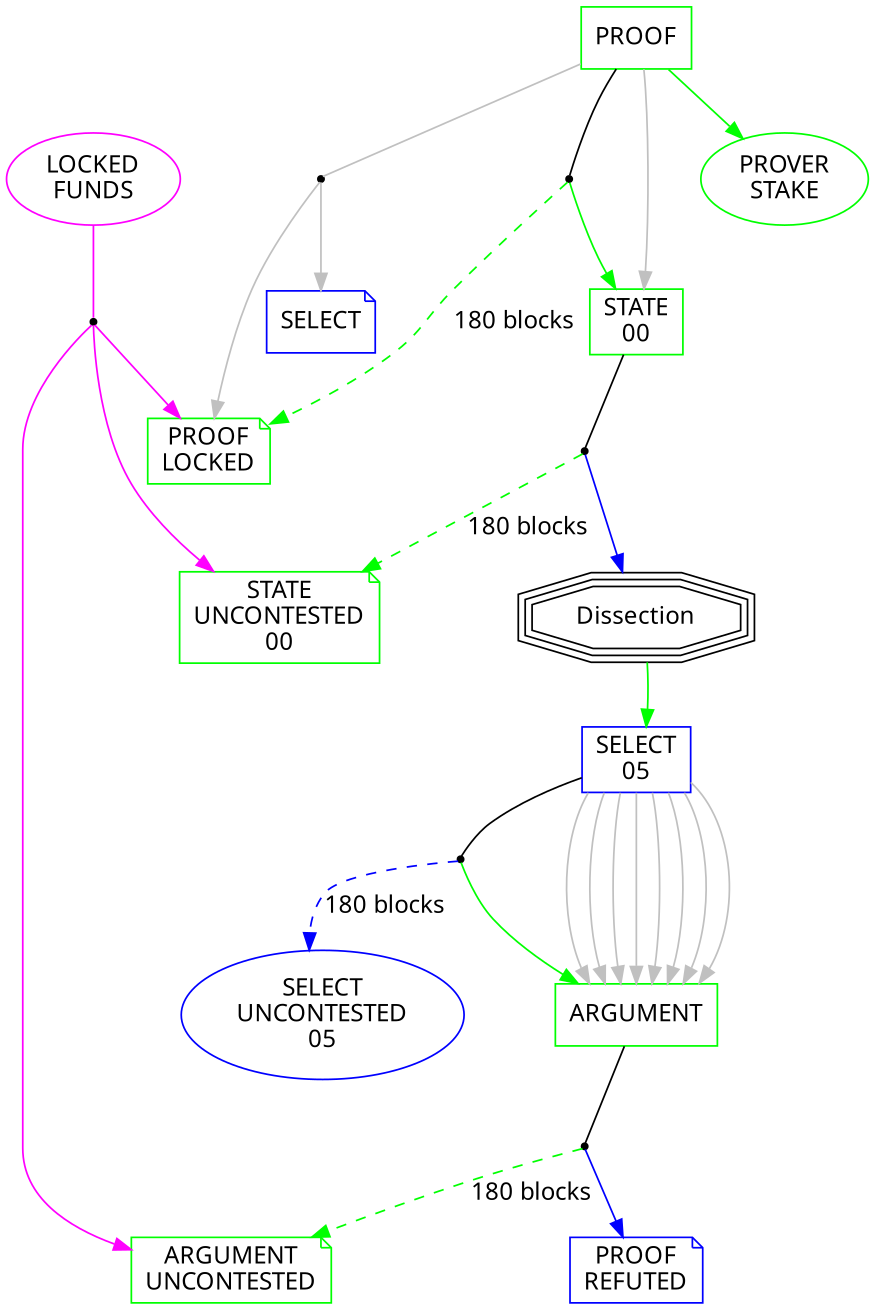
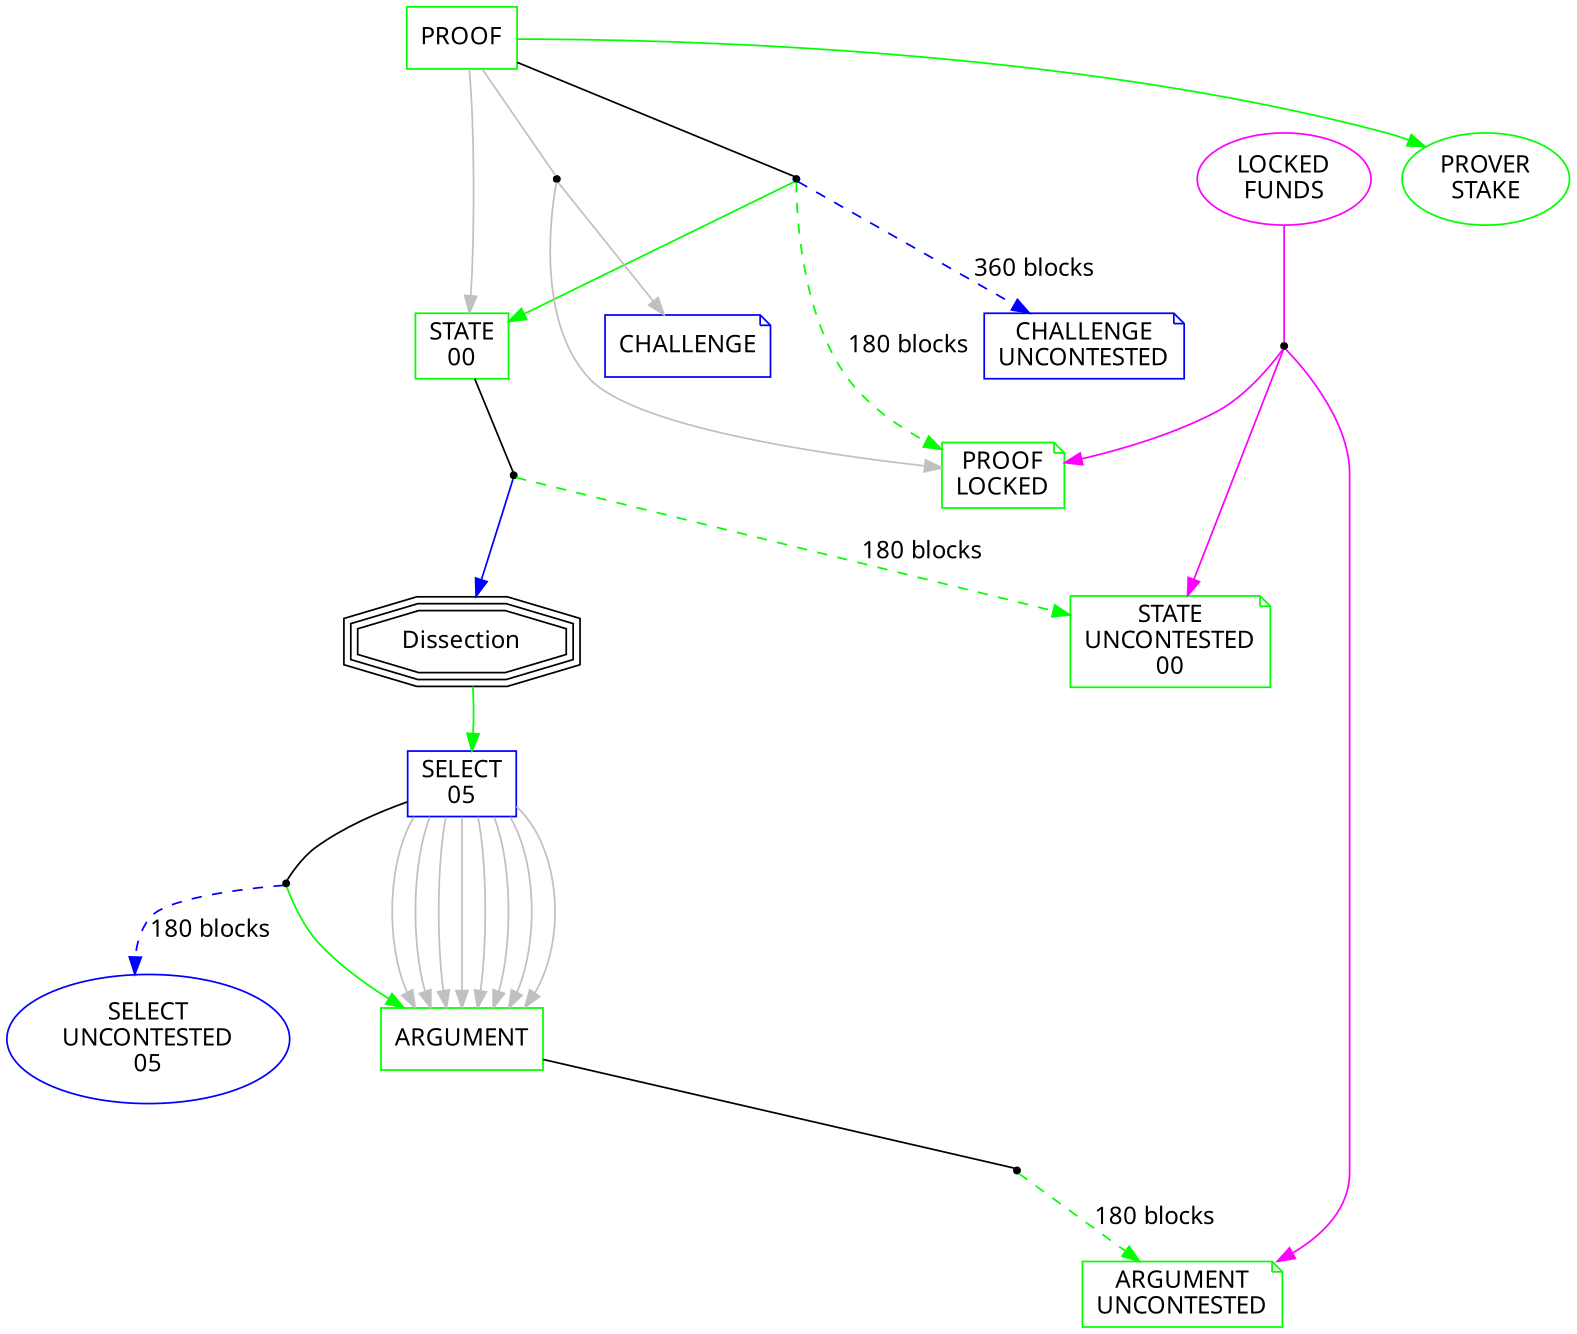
node "SELECT": label "SELECT" -> "CHALLENGE"
node "CHALLENGE UNCONTESTED": added
node "PROOF REFUTED": removed
